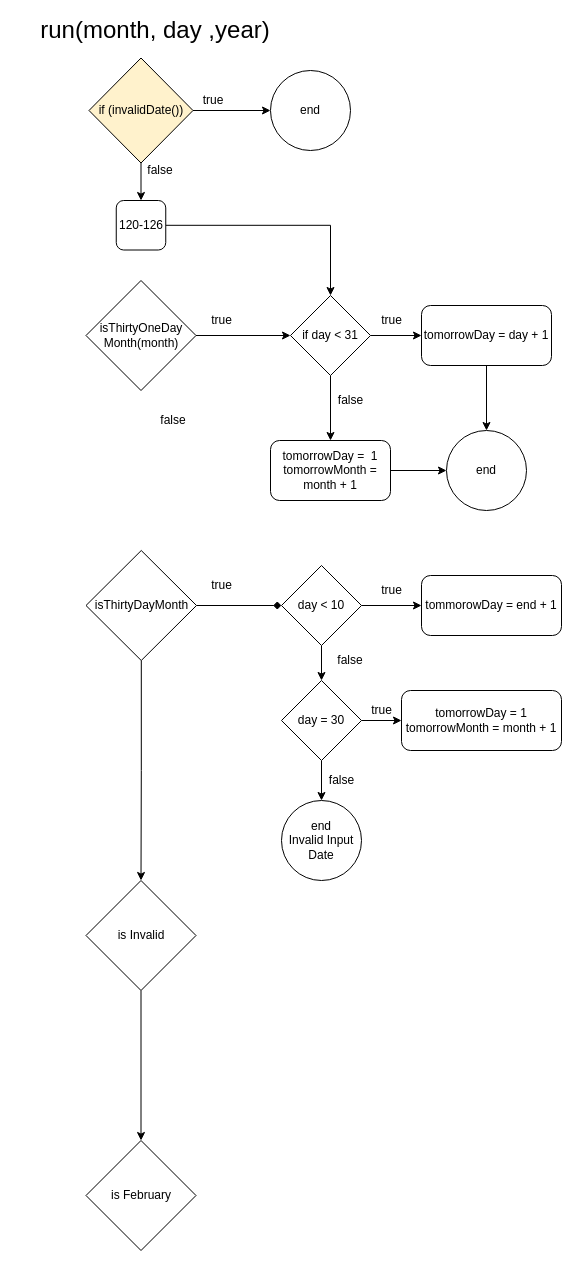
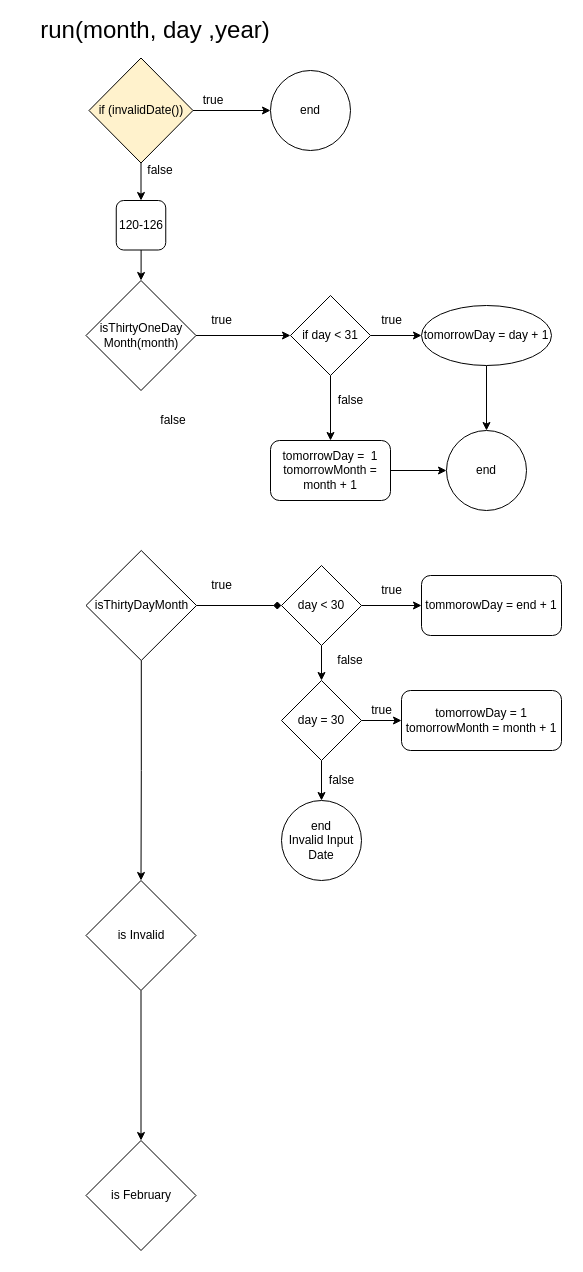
edge "120-126" -> "if day < 31": now "120-126" -> "isThirtyOneDay Month(month)"
node "tomorrowDay = day + 1": shape rounded rectangle -> ellipse
node "day < 10": label "day < 10" -> "day < 30"
